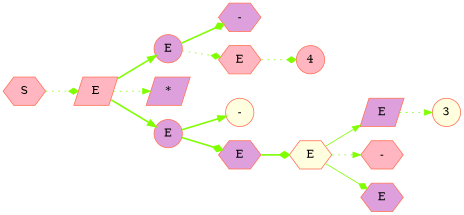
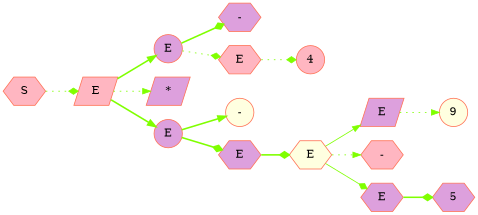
node "3": label "3" -> "9"
node "5": added
